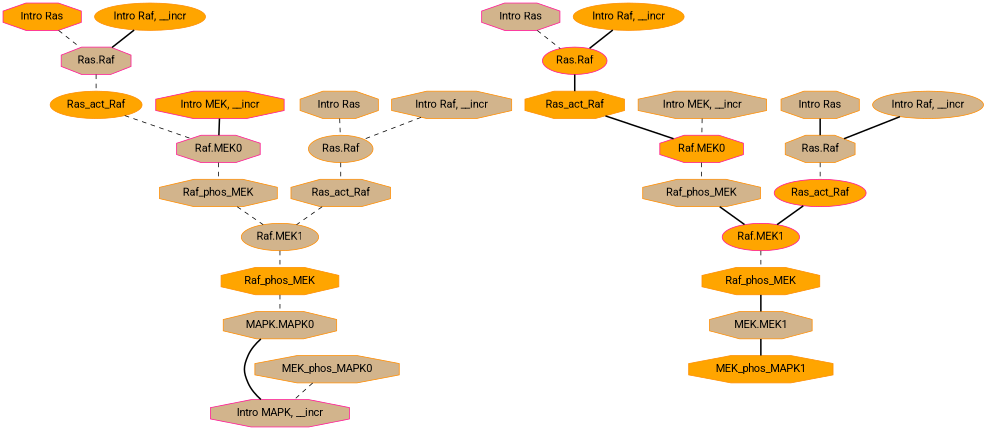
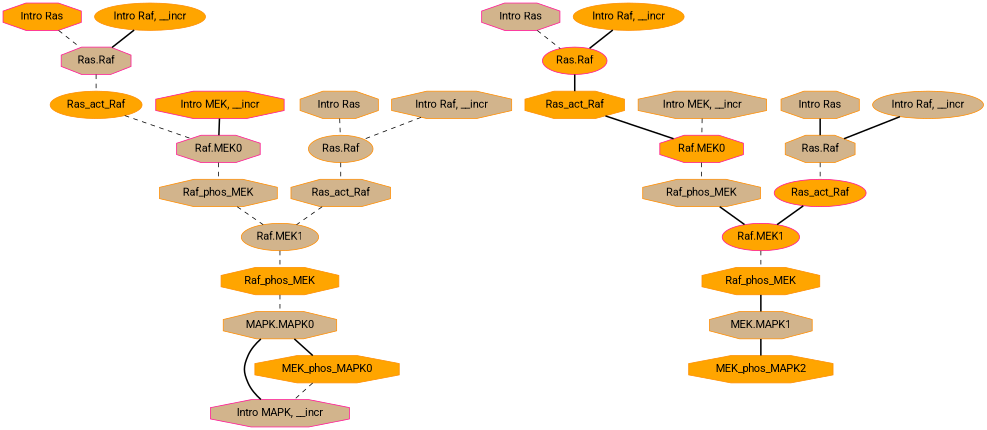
node "MEK.MEK1": label "MEK.MEK1" -> "MEK.MAPK1"
edge "MAPK.MAPK0" -- "MEK_phos_MAPK0": added
node "MEK_phos_MAPK0": fillcolor tan -> orange
node "MEK_phos_MAPK1": label "MEK_phos_MAPK1" -> "MEK_phos_MAPK2"
